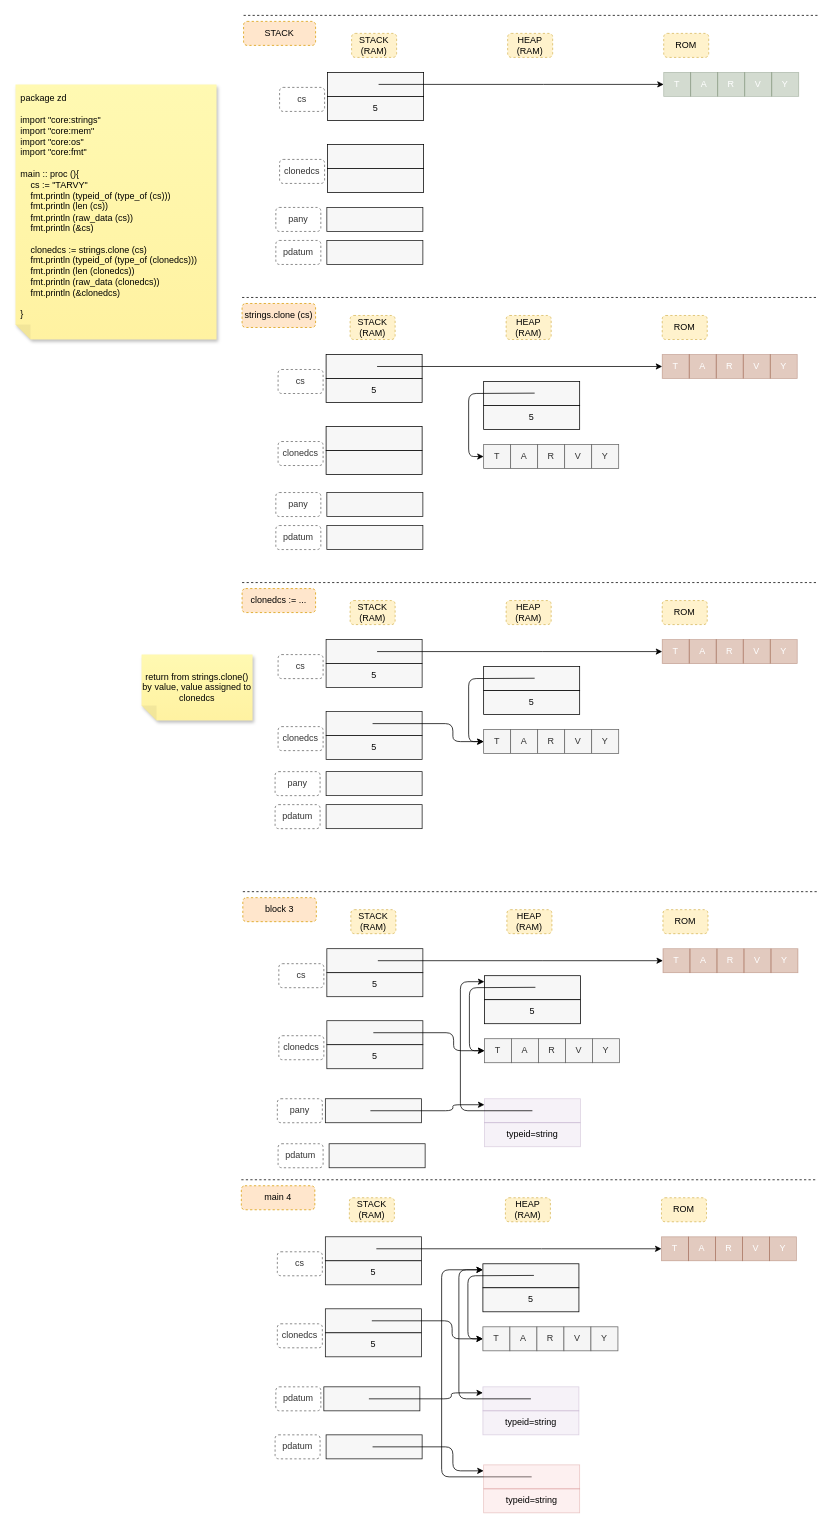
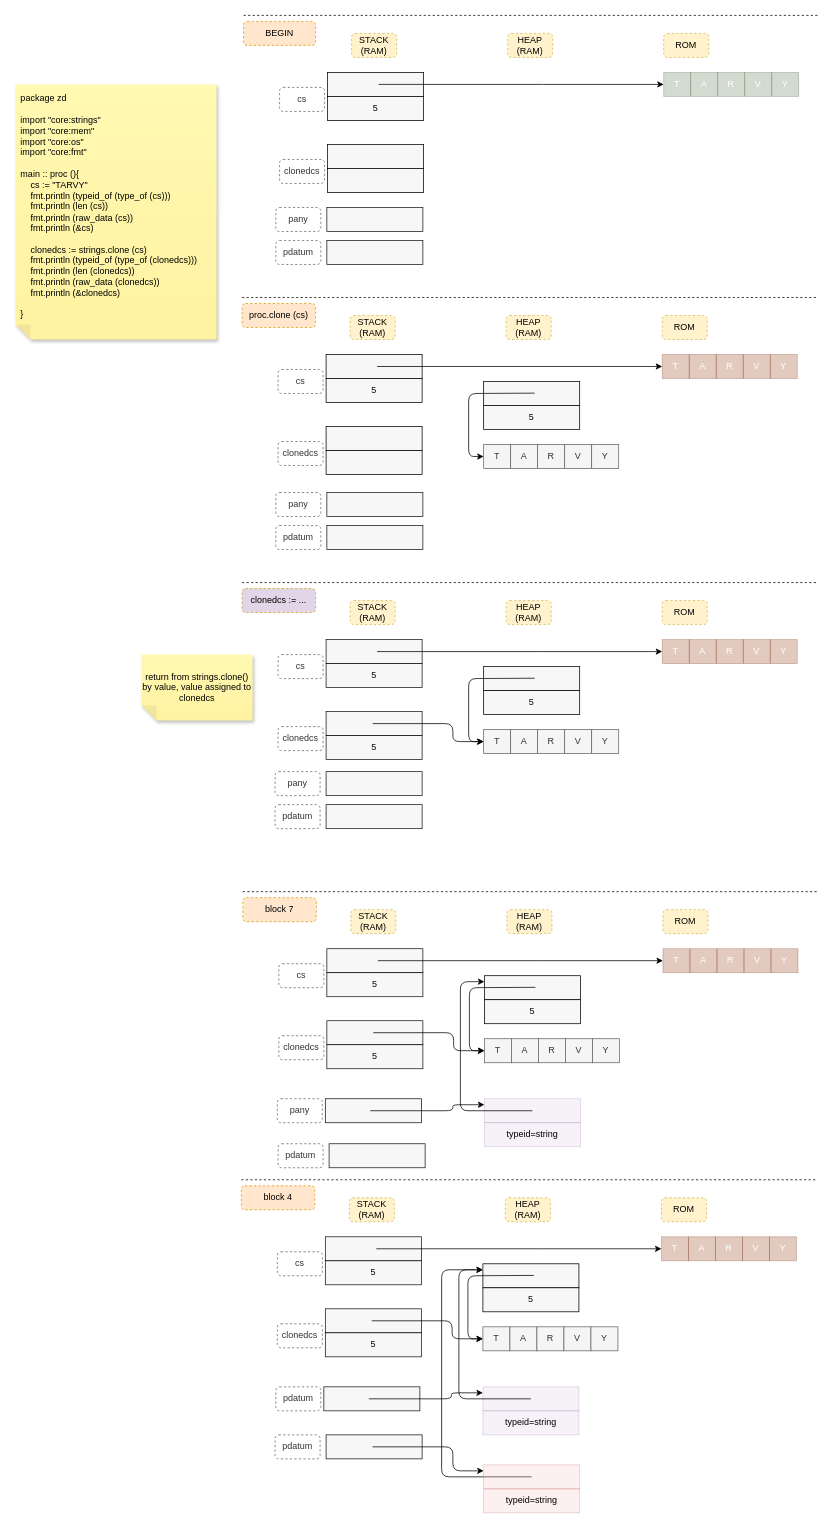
node "STACK": label "STACK" -> "BEGIN"
node "strings.clone (cs)": label "strings.clone (cs)" -> "proc.clone (cs)"
node "clonedcs := ...": fillcolor #ffe6cc -> #e1d5e7
node "block 3": label "block 3" -> "block 7"
node "main 4": label "main 4" -> "block 4"
